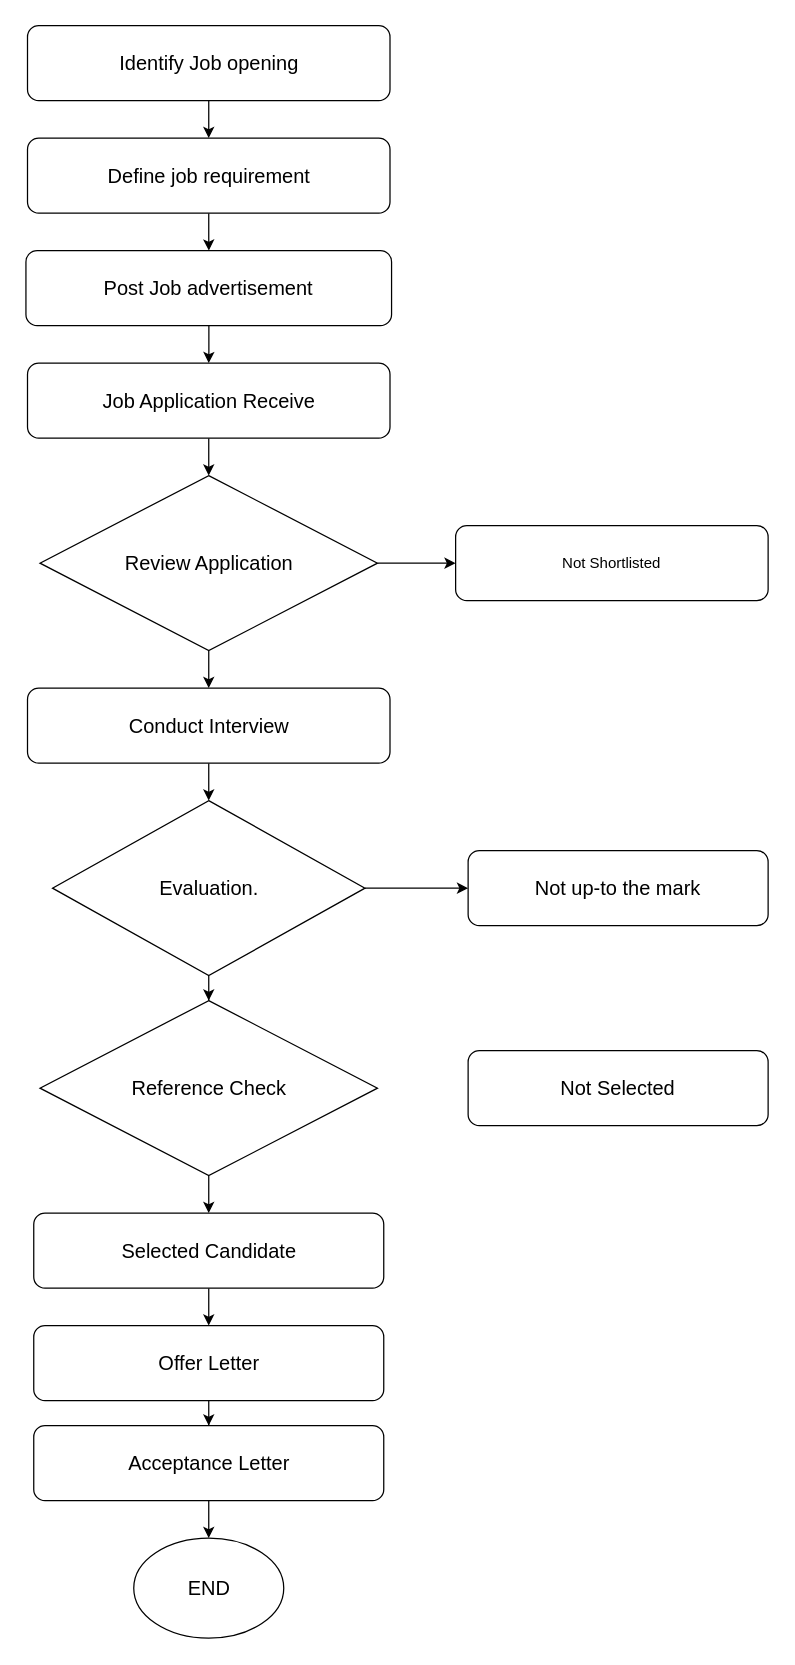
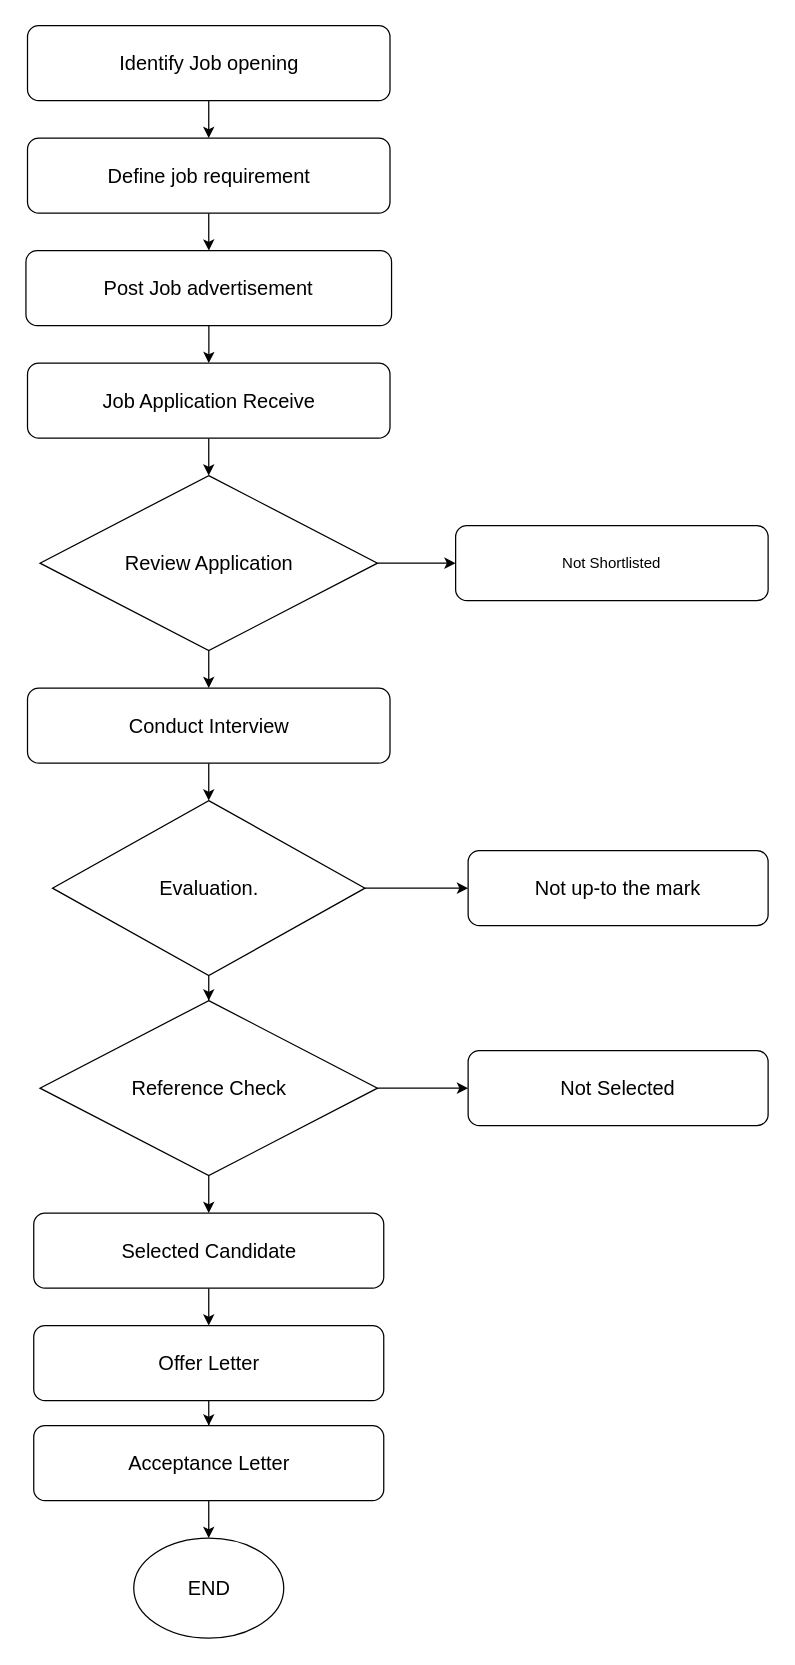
edge "Reference Check" -> "Not Selected": added
